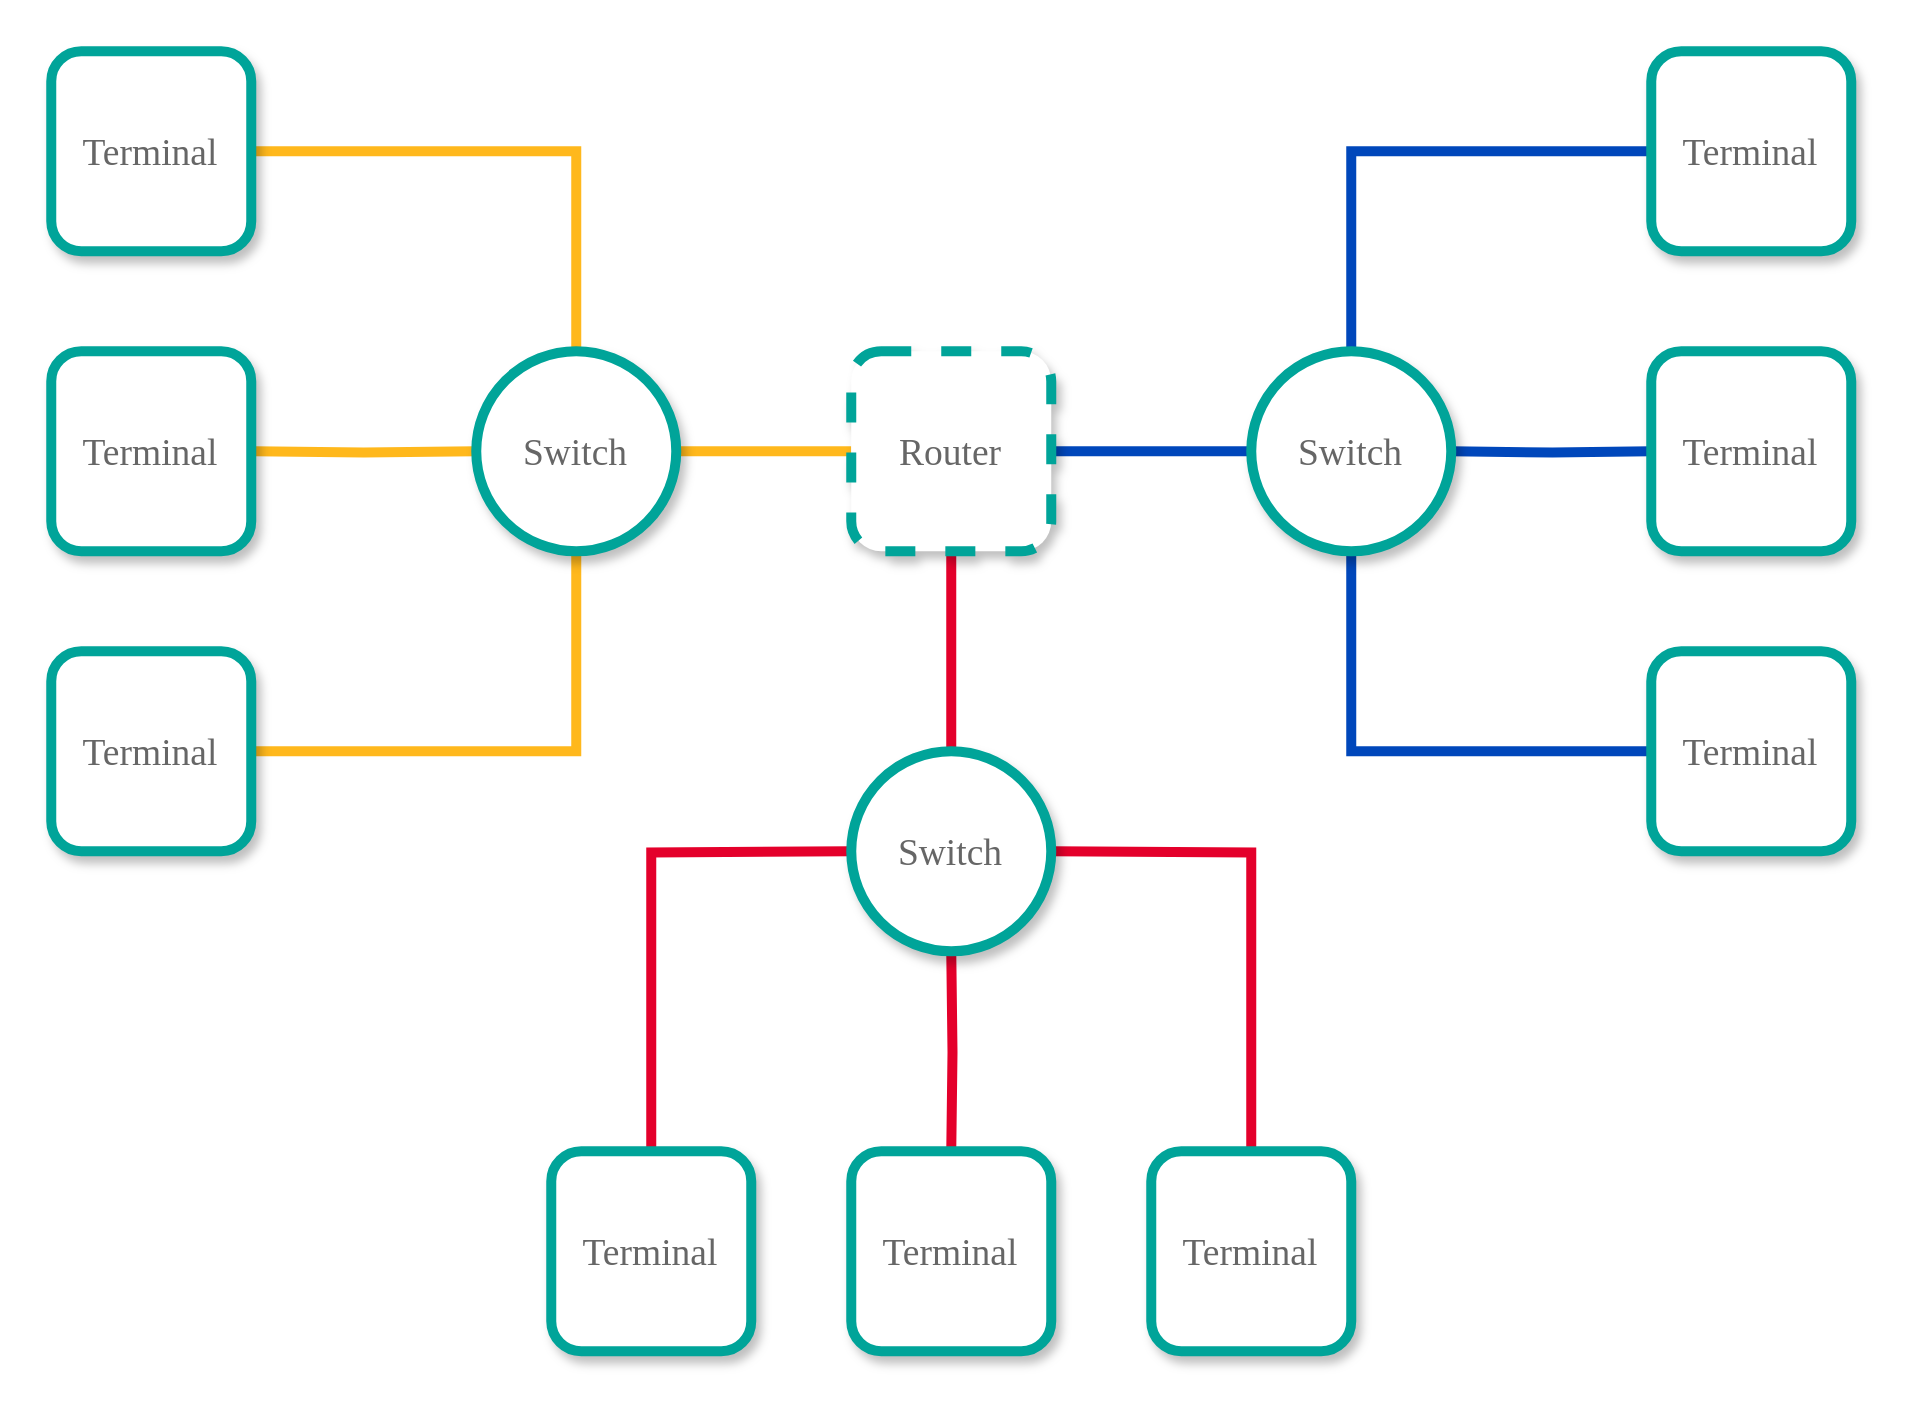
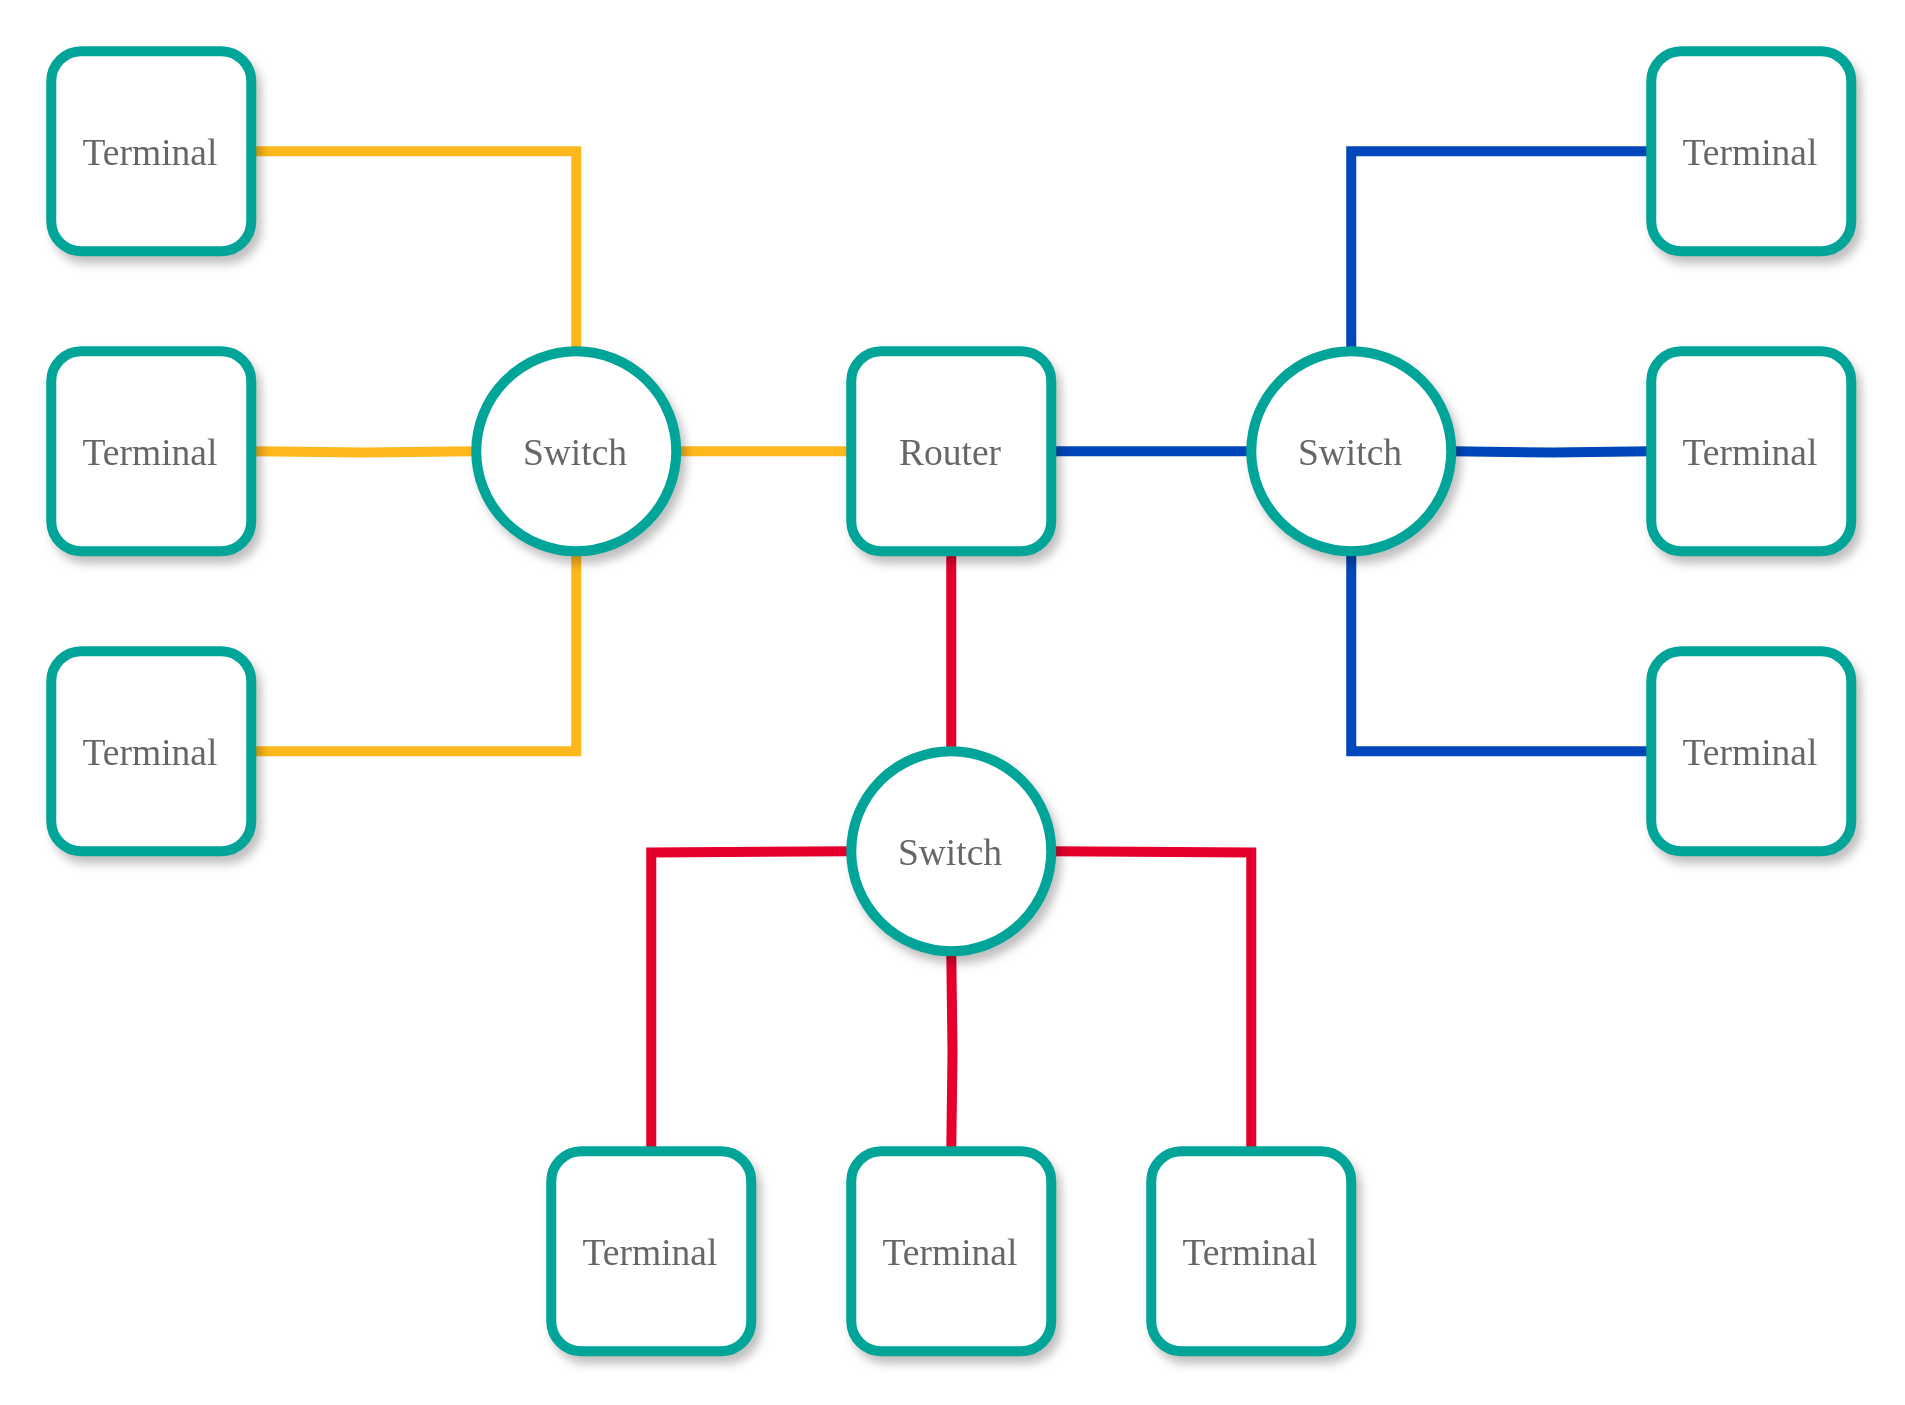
node "Router": style dashed -> solid
